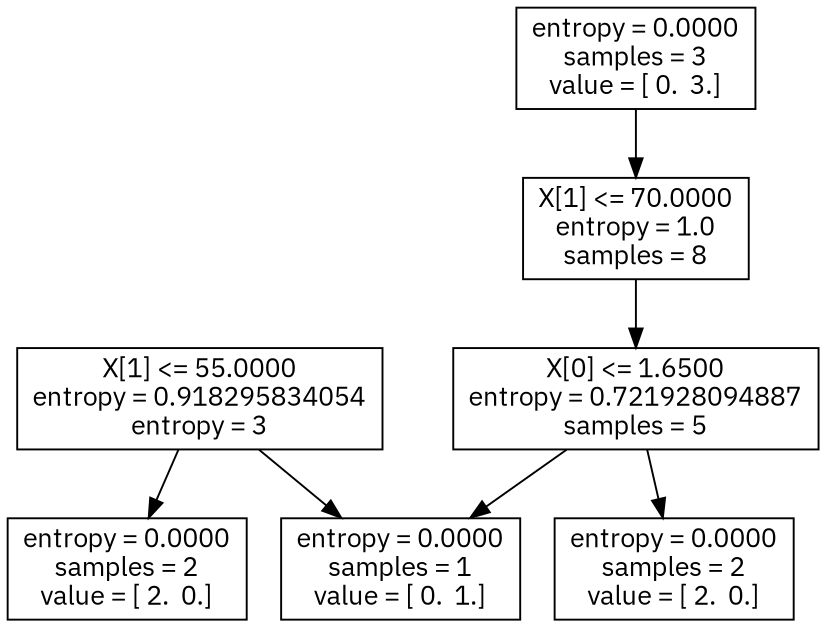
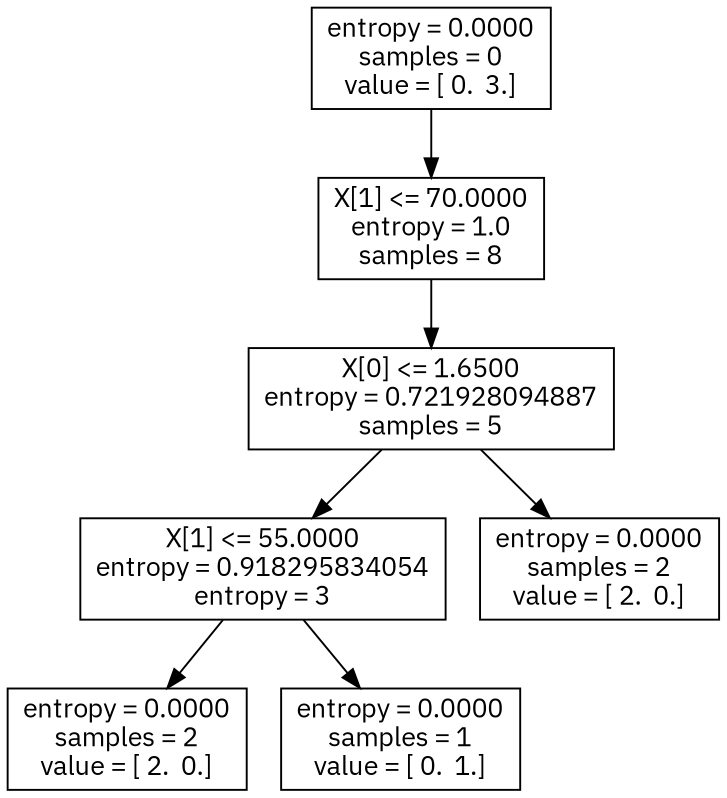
node "entropy = 0.0000 samples = 3 value = [ 0.  3.]": label "entropy = 0.0000 samples = 3 value = [ 0.  3.]" -> "entropy = 0.0000 samples = 0 value = [ 0.  3.]"
edge "X[0] <= 1.6500 entropy = 0.721928094887 samples = 5" -> "entropy = 0.0000 samples = 1 value = [ 0.  1.]": now "X[0] <= 1.6500 entropy = 0.721928094887 samples = 5" -> "X[1] <= 55.0000 entropy = 0.918295834054 entropy = 3"
